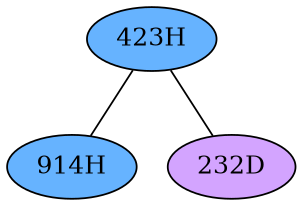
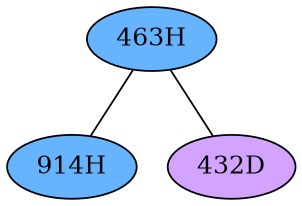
node "423H": label "423H" -> "463H"
node "232D": label "232D" -> "432D"
